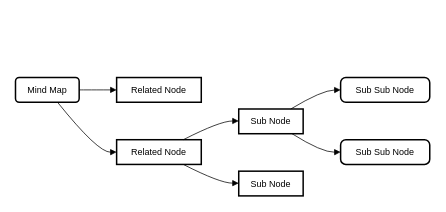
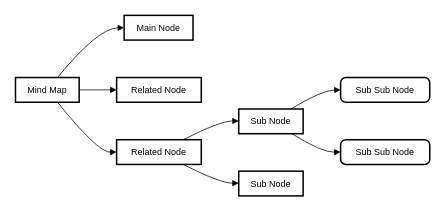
node "Main Node": added
edge "Mind Map" -> "Main Node": added
node "Mind Map": shape rounded rectangle -> rectangle
